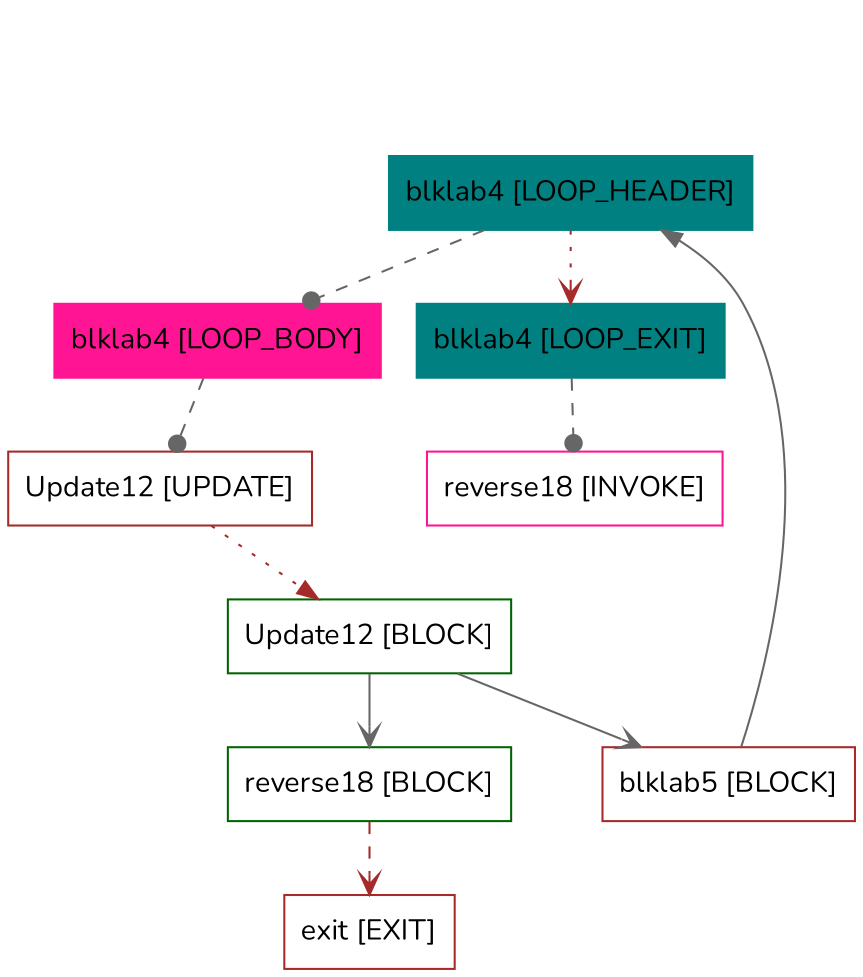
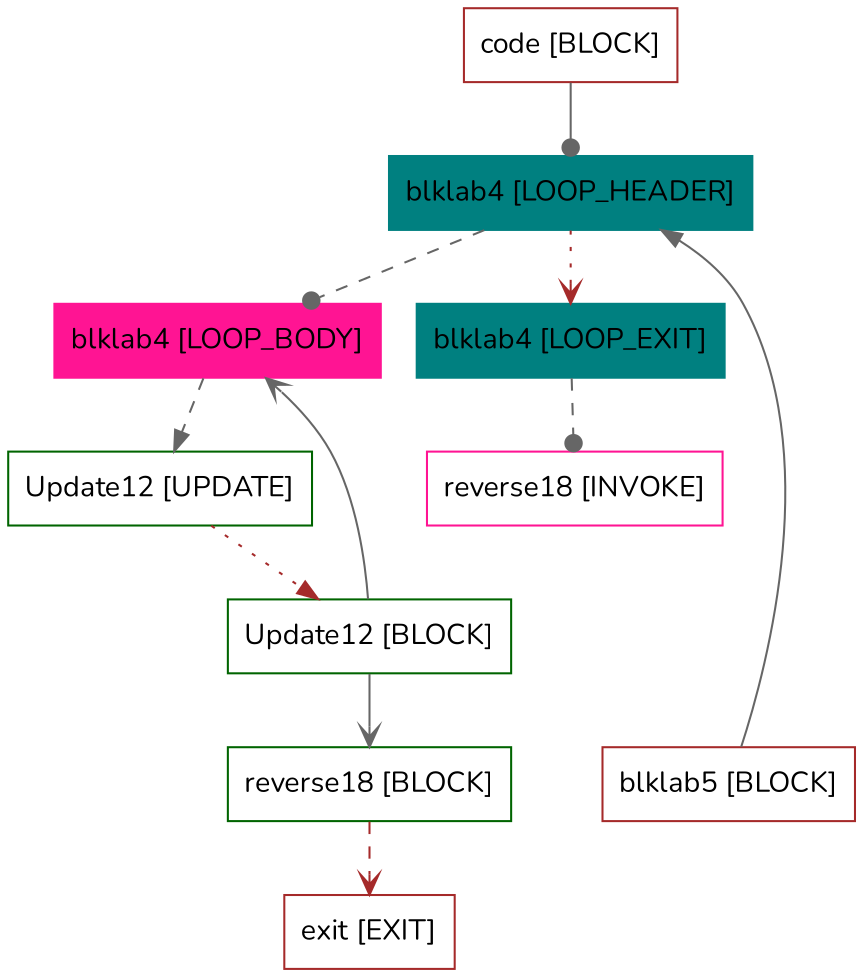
node "code [BLOCK]": added
edge "blklab4 [LOOP_BODY]" -> "Update12 [UPDATE]": arrowhead dot -> normal
node "Update12 [UPDATE]": color brown -> darkgreen
edge "Update12 [BLOCK]" -> "blklab5 [BLOCK]": now "Update12 [BLOCK]" -> "blklab4 [LOOP_BODY]"
